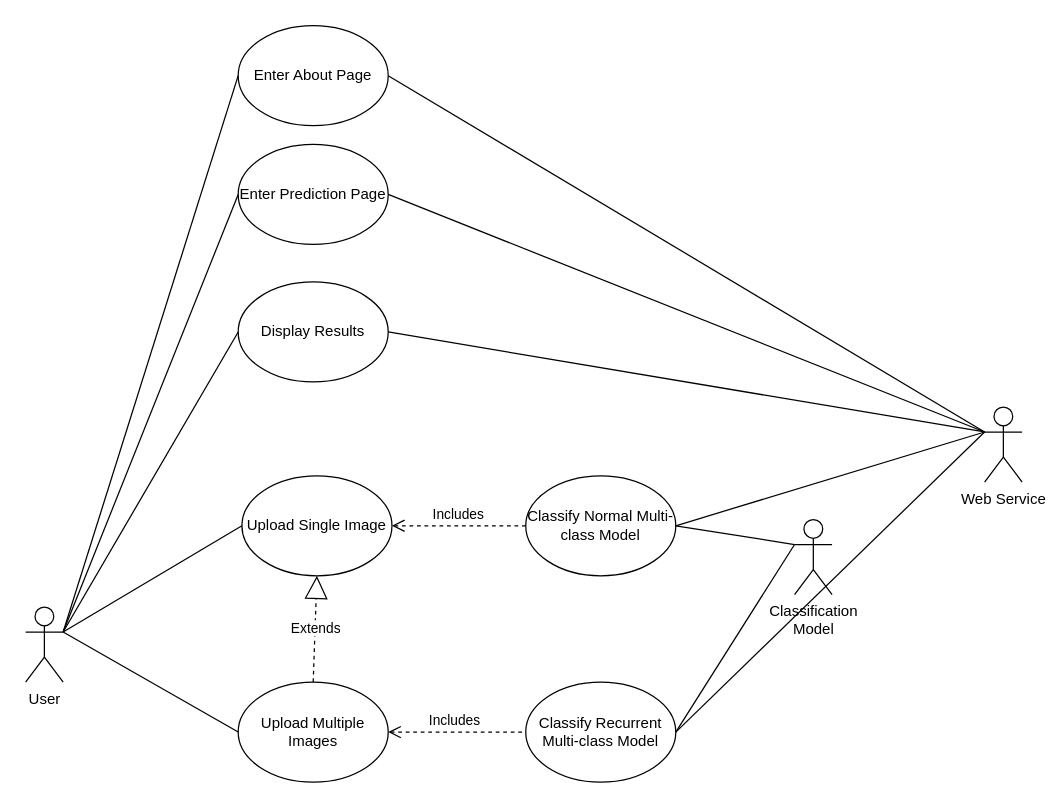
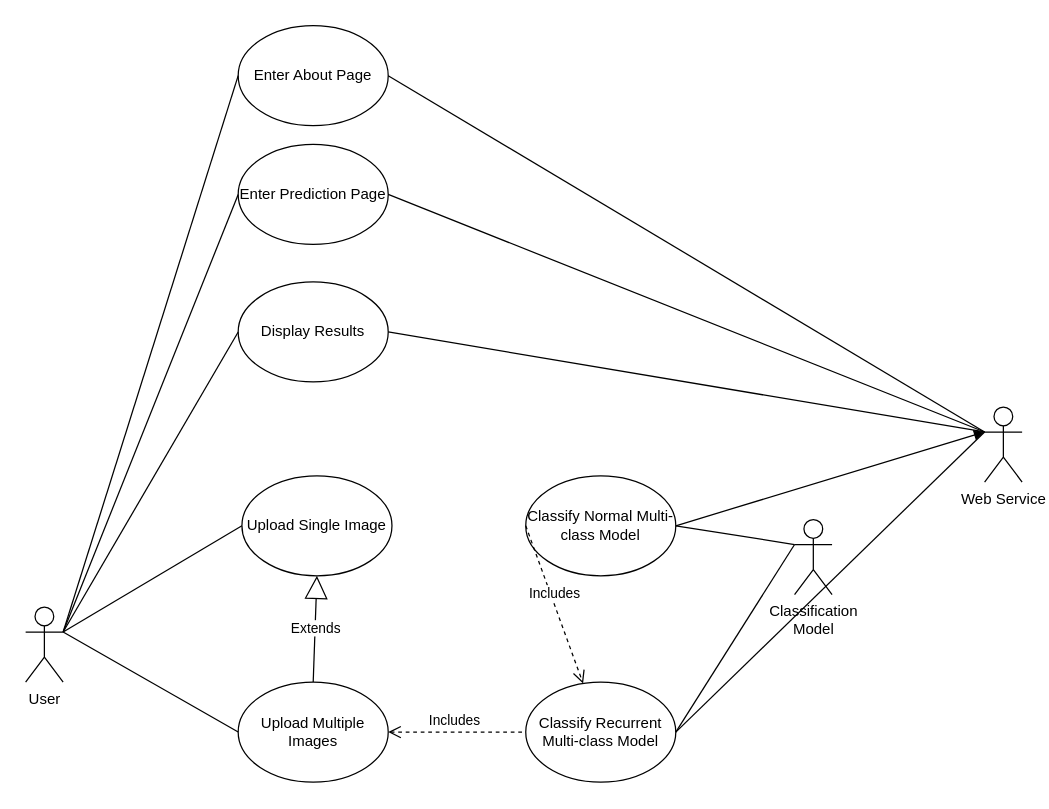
edge "Web Service" -- "Classify Normal Multi-class Model": arrowhead none -> block
edge "Classify Normal Multi-class Model" -> "Upload Single Image": now "Classify Normal Multi-class Model" -> "Classify Recurrent Multi-class Model"
edge "Upload Multiple Images" -> "Upload Single Image": style dashed -> solid
